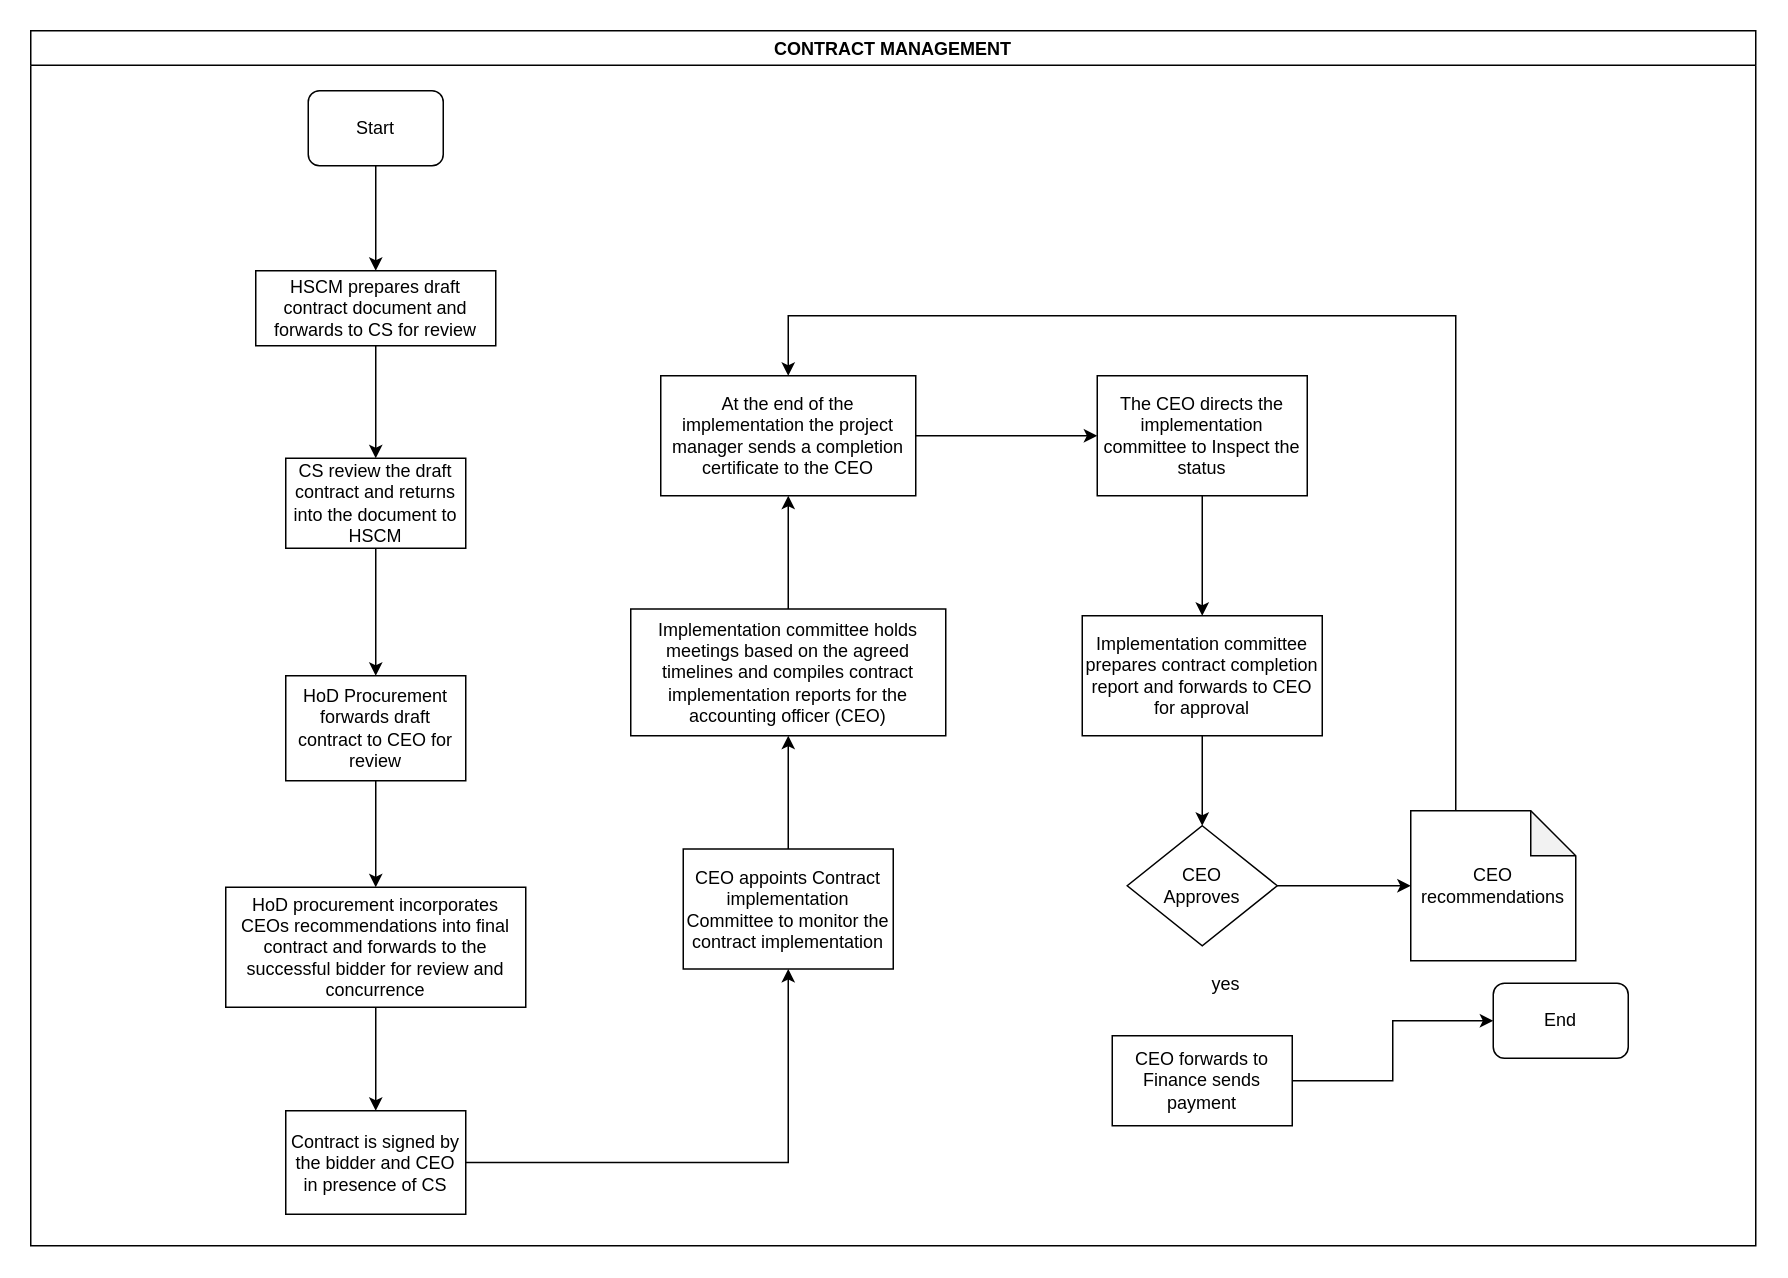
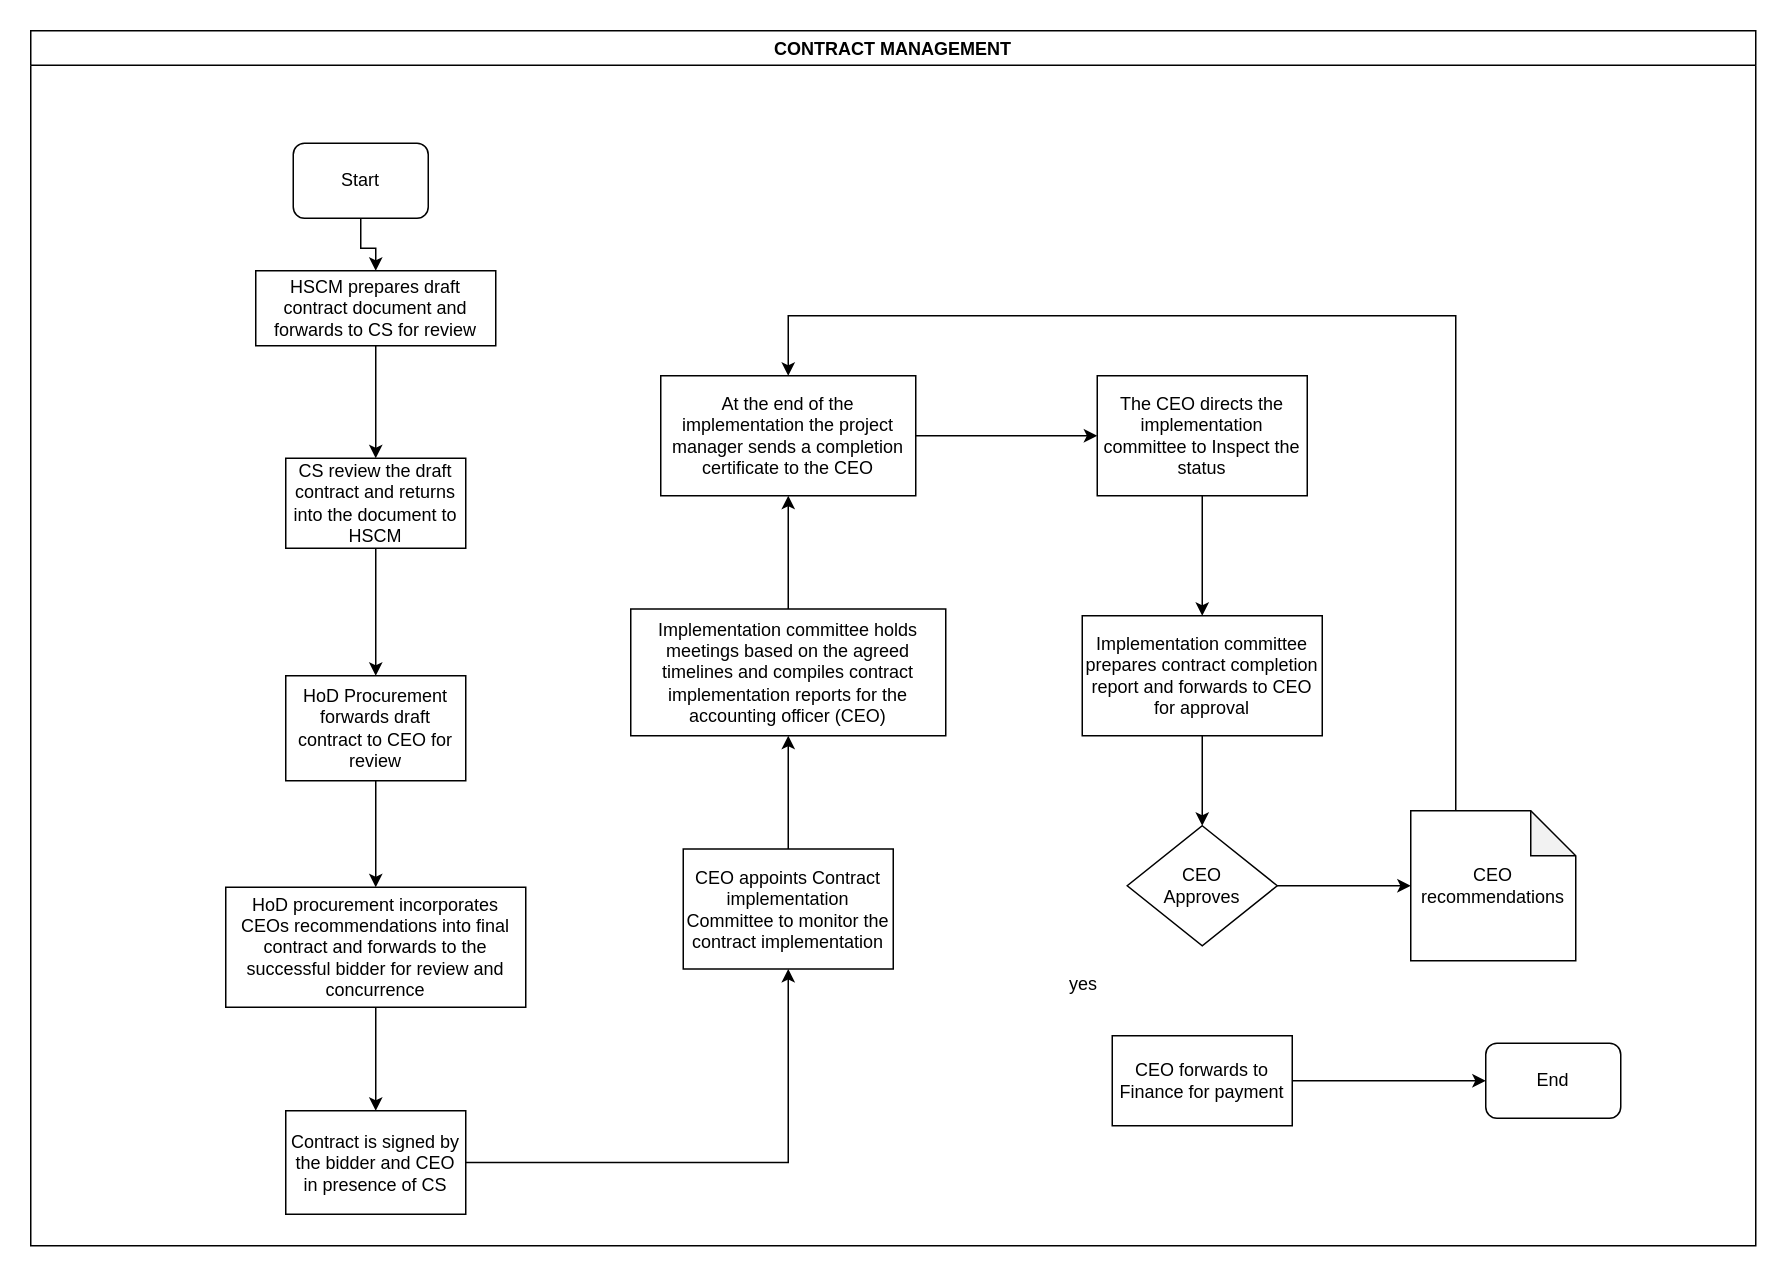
node "Start": moved (376, 128) -> (361, 181)
node "yes": moved (1226, 984) -> (1084, 984)
node "End": moved (1561, 1021) -> (1553, 1081)
node "CEO forwards to Finance sends payment": label "CEO forwards to Finance sends payment" -> "CEO forwards to Finance for payment"
